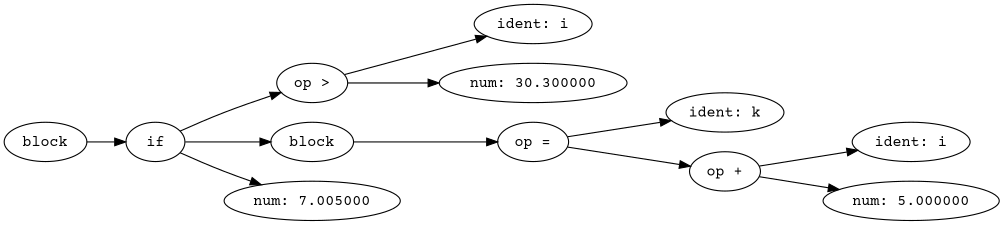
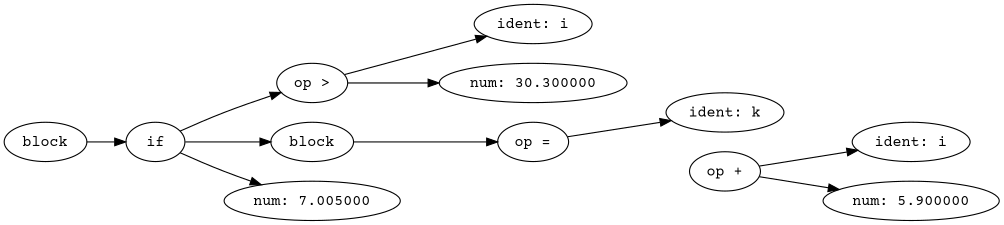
edge "op =" -> "op +": removed
node "num: 5.000000": label "num: 5.000000" -> "num: 5.900000"
